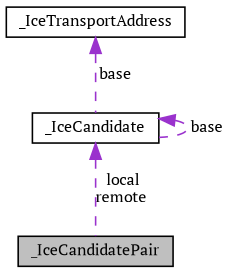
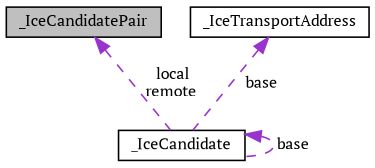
edge "_IceCandidatePair" -> "_IceCandidate": reversed
